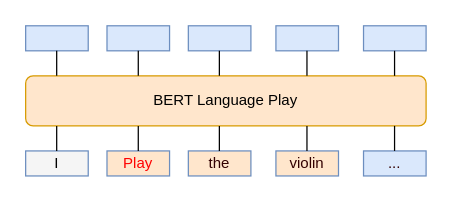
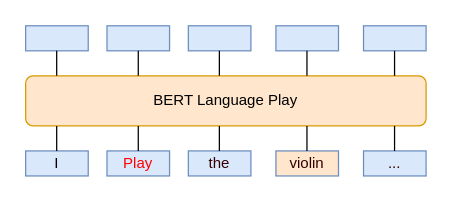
node "I": fillcolor #f5f5f5 -> #dae8fc
node "Play": fillcolor #ffe6cc -> #dae8fc
node "the": fillcolor #ffe6cc -> #dae8fc
